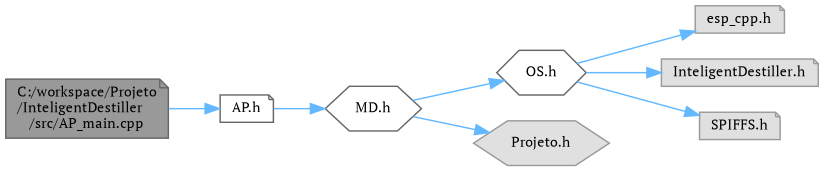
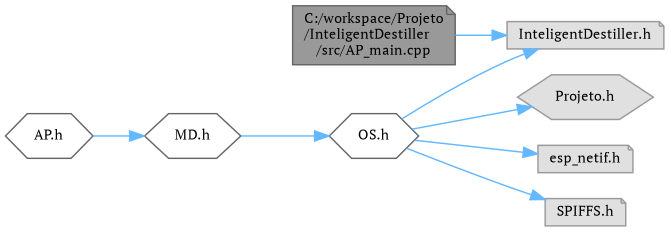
node "esp_cpp.h": label "esp_cpp.h" -> "esp_netif.h"
edge "C:/workspace/Projeto /InteligentDestiller /src/AP_main.cpp" -> "AP.h": now "C:/workspace/Projeto /InteligentDestiller /src/AP_main.cpp" -> "InteligentDestiller.h"
node "AP.h": shape note -> hexagon
edge "MD.h" -> "Projeto.h": now "OS.h" -> "Projeto.h"
